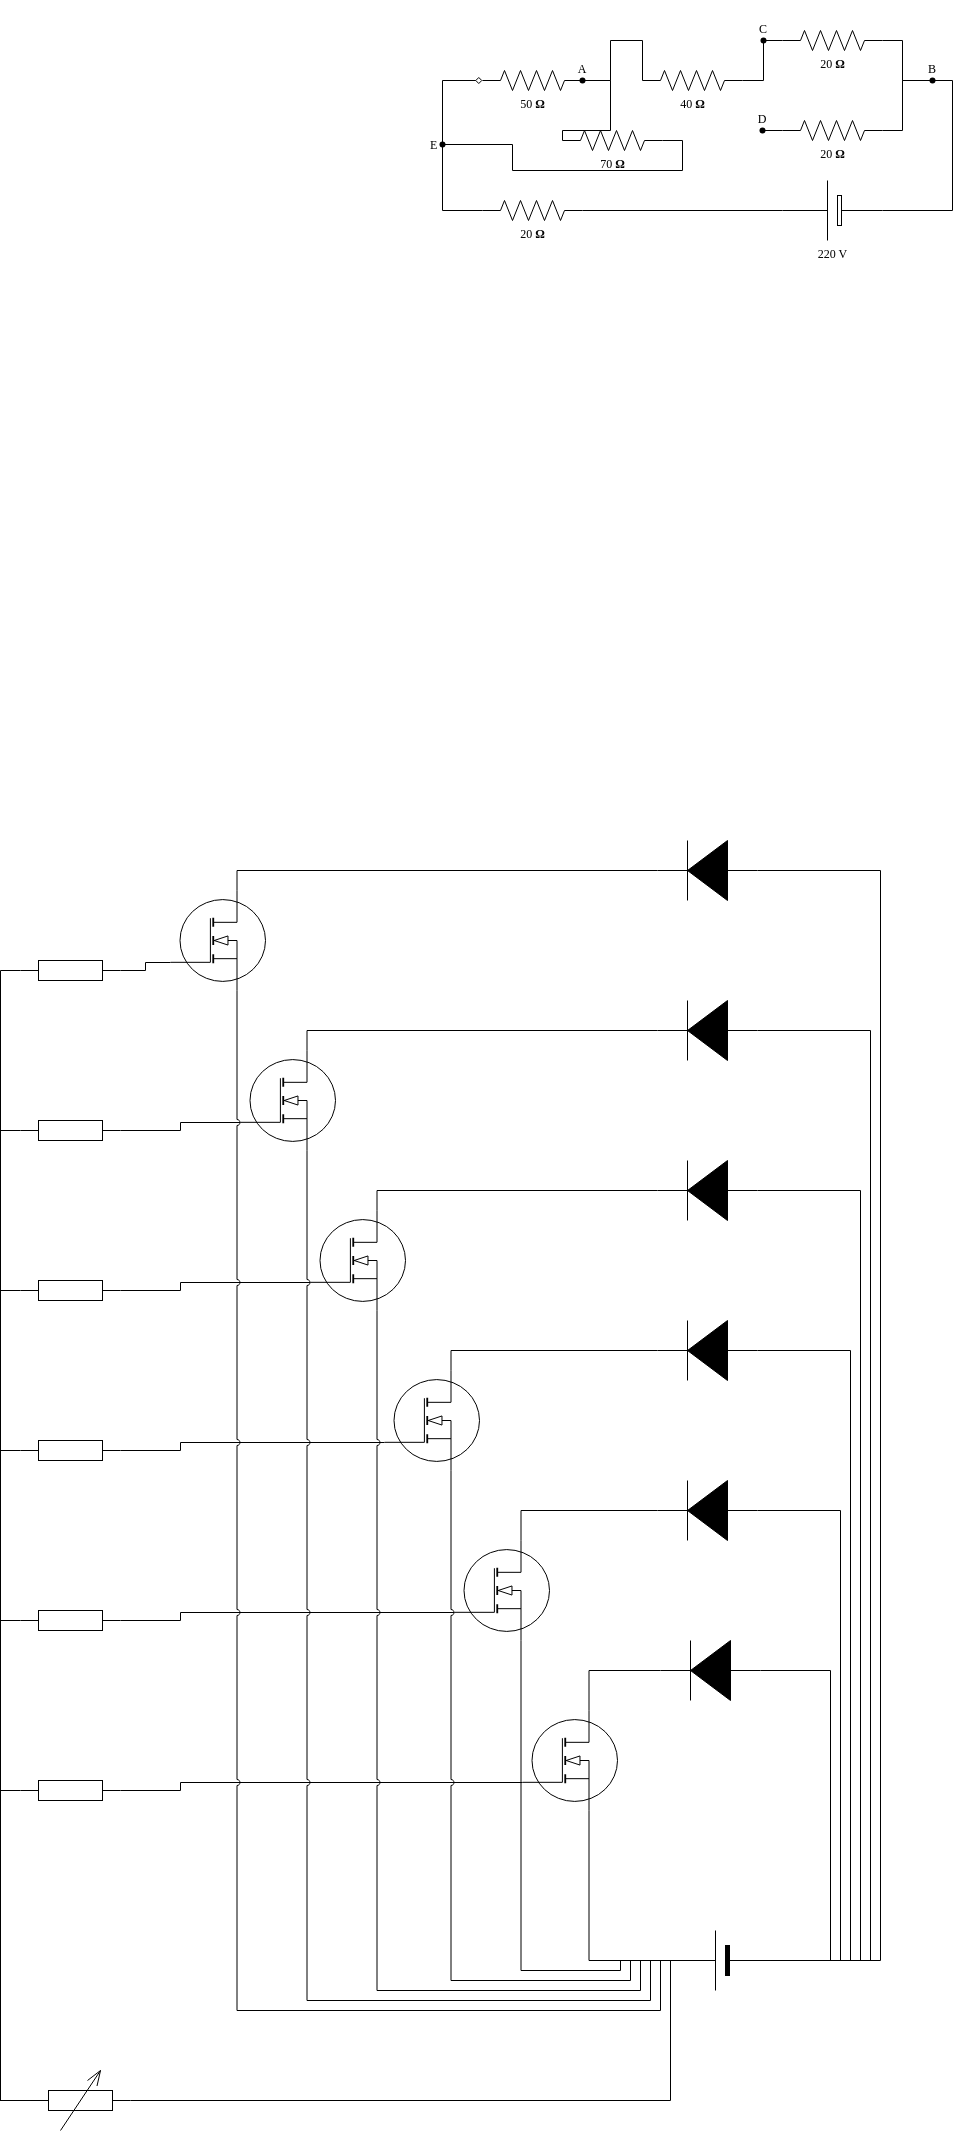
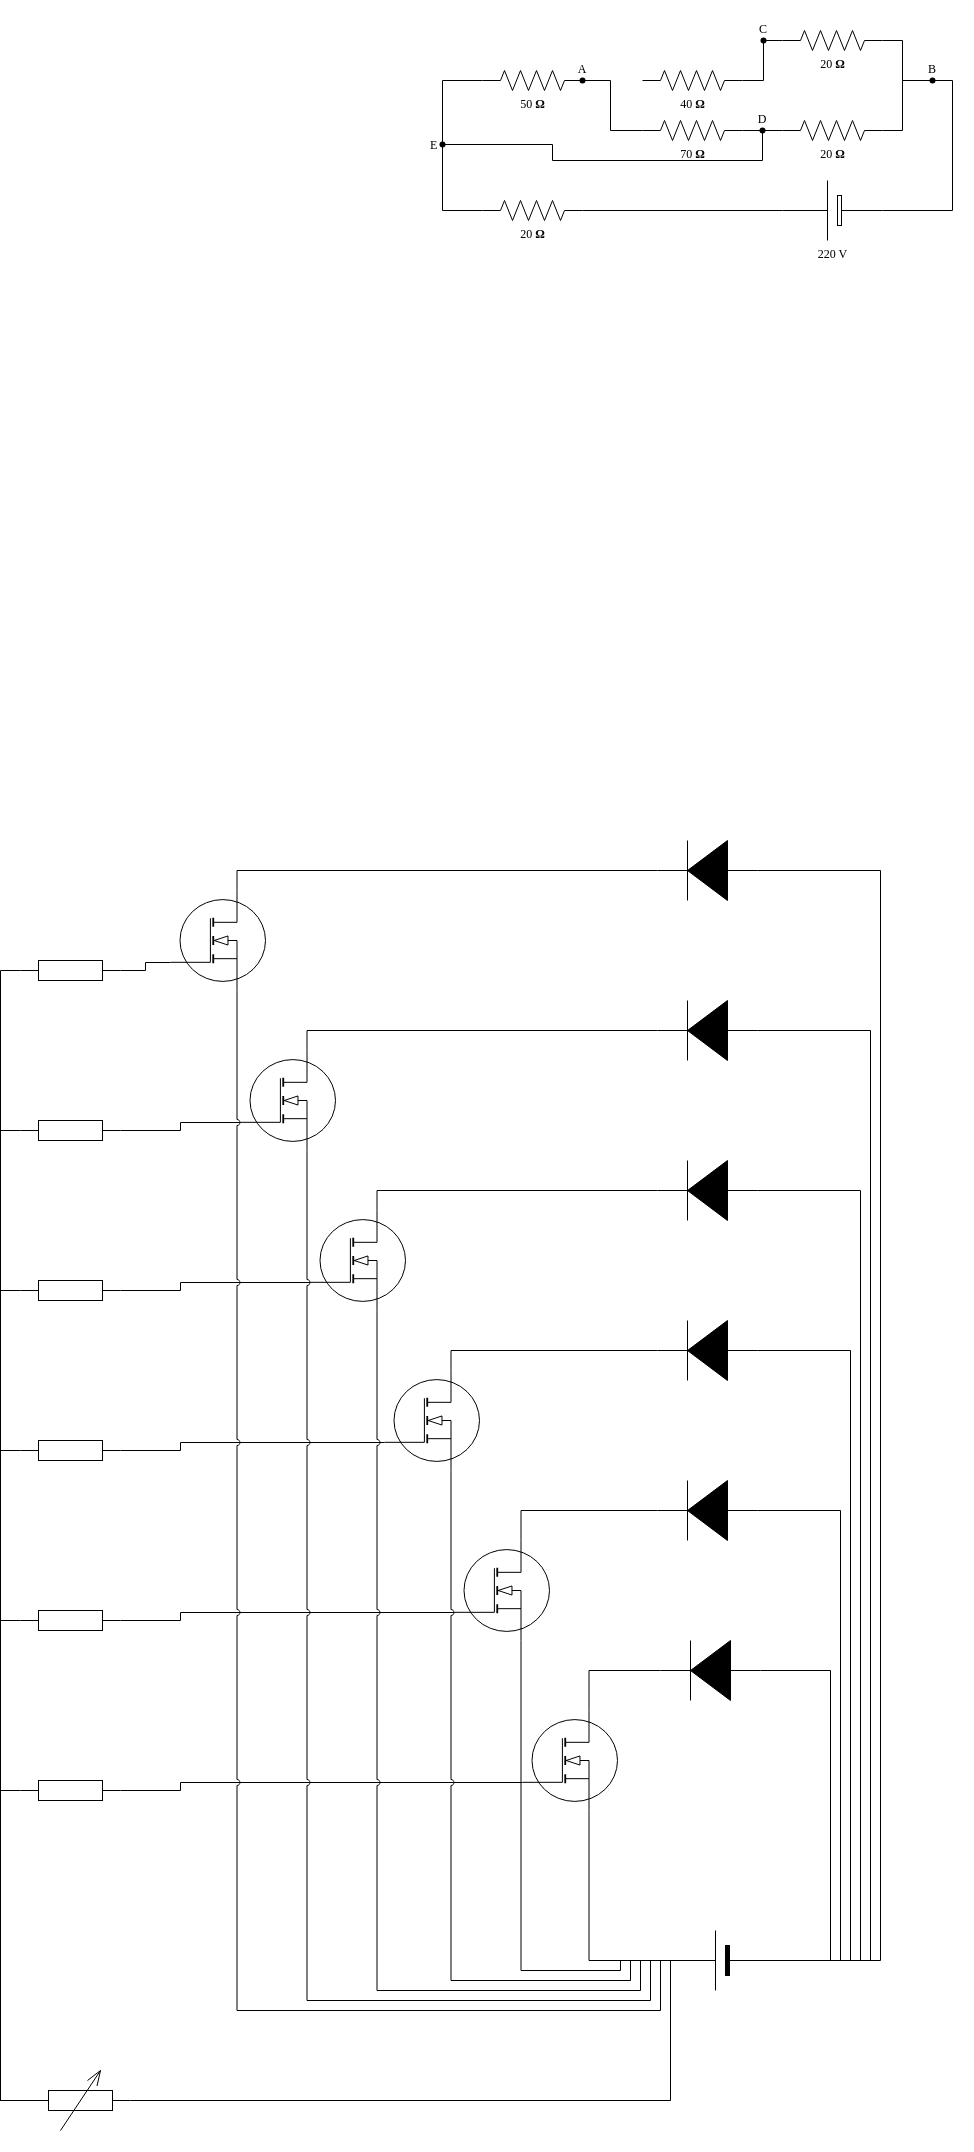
edge "A" -- "40 Ω": removed
edge "E" -> "50 Ω": arrowhead diamond -> none
node "70 Ω": moved (613, 141) -> (693, 131)
